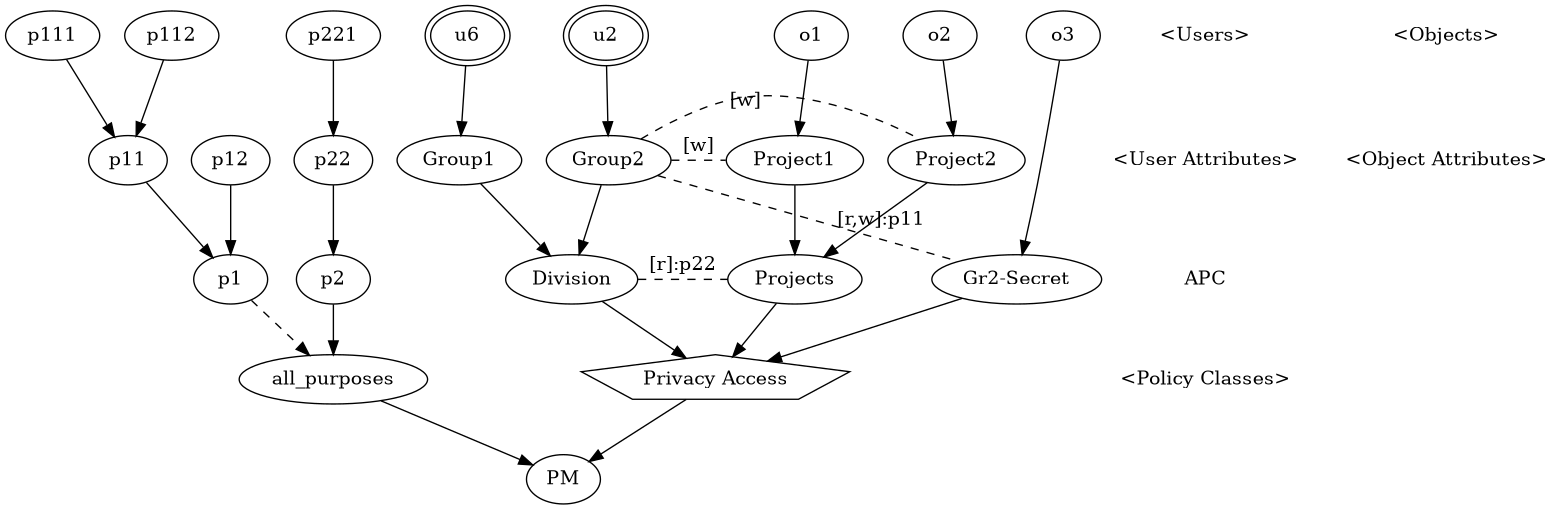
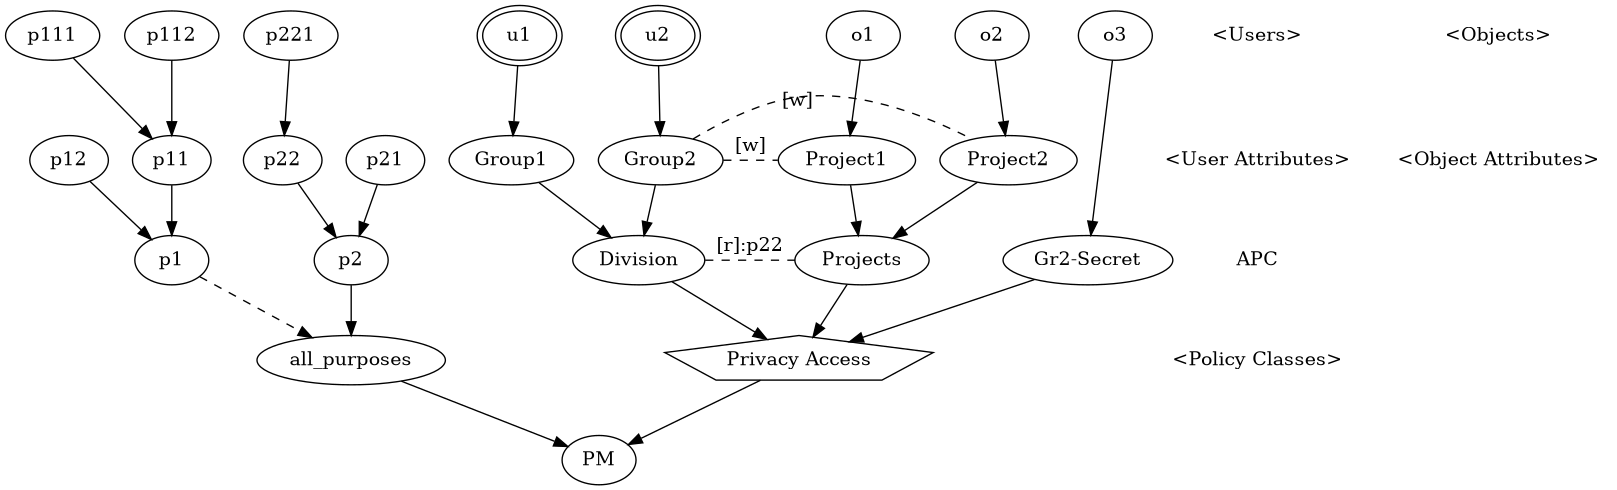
node "u6": label "u6" -> "u1"
node "p21": added
edge "Group2" -- "Gr2-Secret": removed, label "[r,w]:p11"
